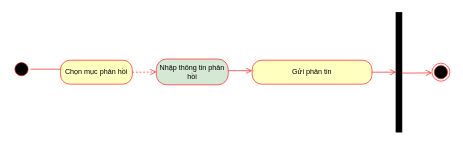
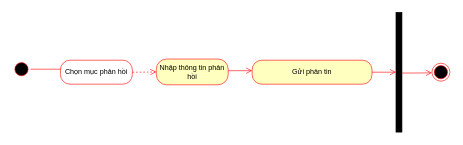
node "Chọn mục phản hồi": fillcolor #ffffc0 -> #ffffff
node "Nhập thông tin phản hồi": fillcolor #d5e8d4 -> #ffffc0
